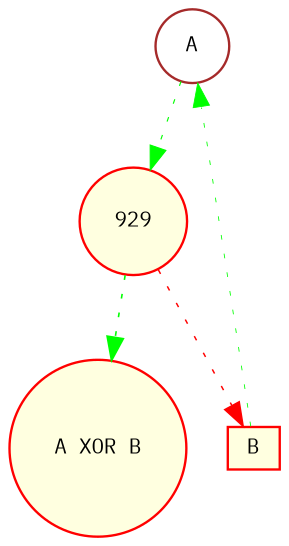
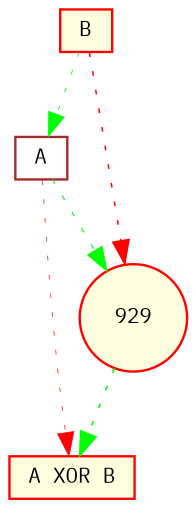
node "A": shape circle -> box
edge "A" -> "A XOR B": added
edge "929" -> "B": reversed
node "A XOR B": shape circle -> box
